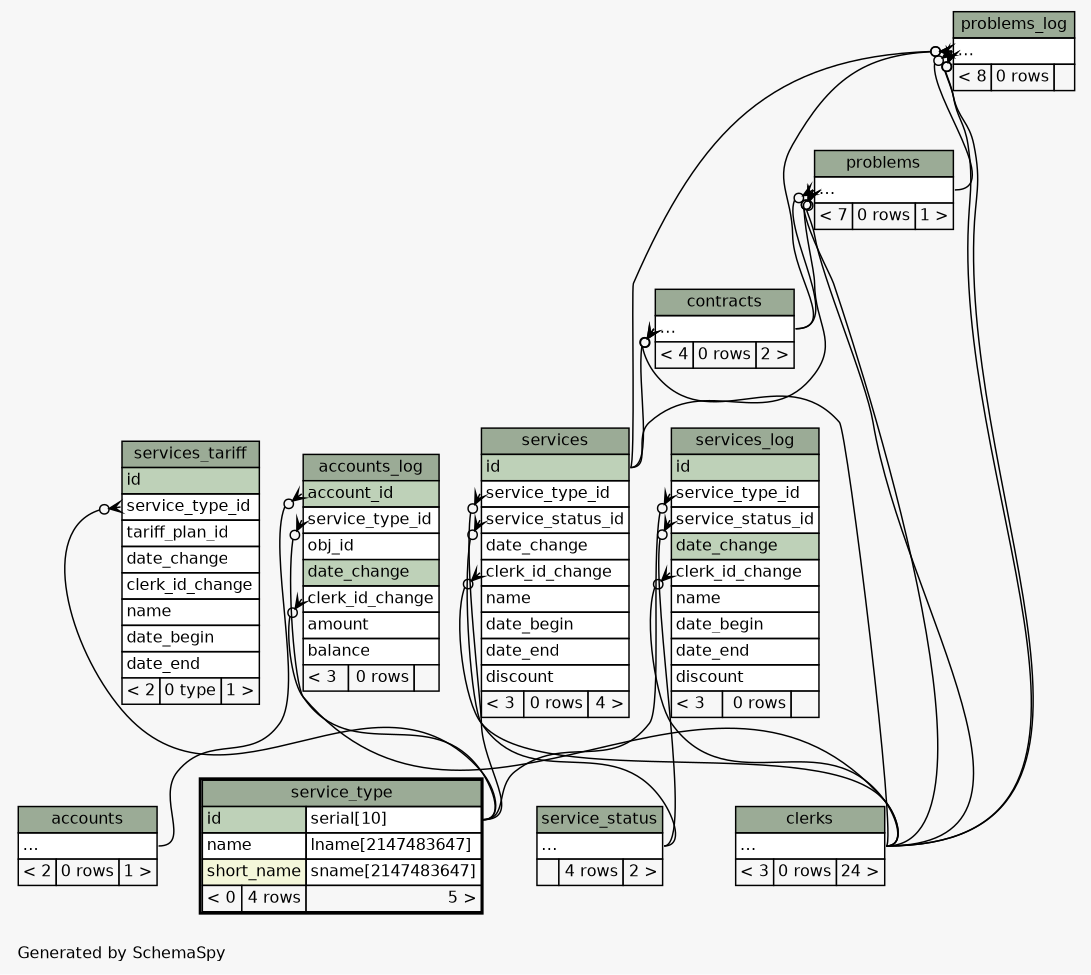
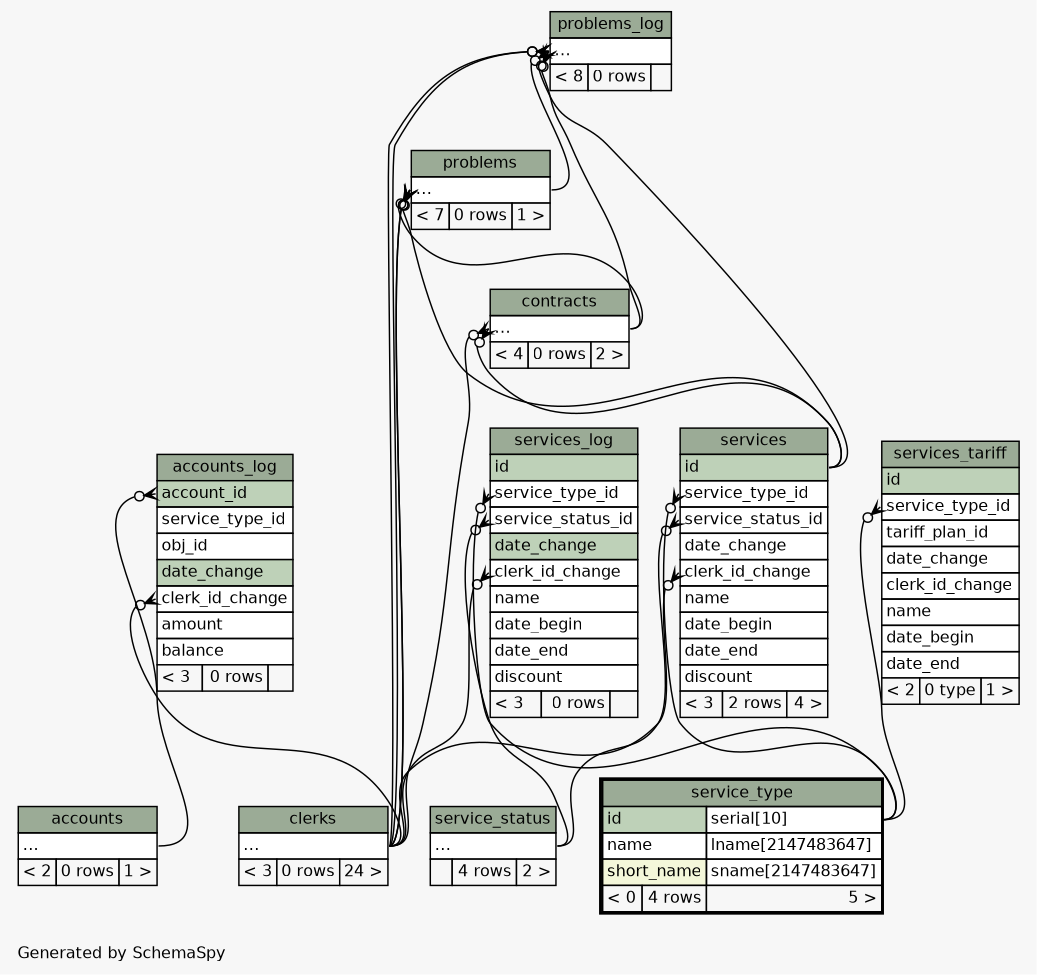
node "services": text "0 rows" -> "2 rows"
edge "service_type" -> "accounts_log": removed
